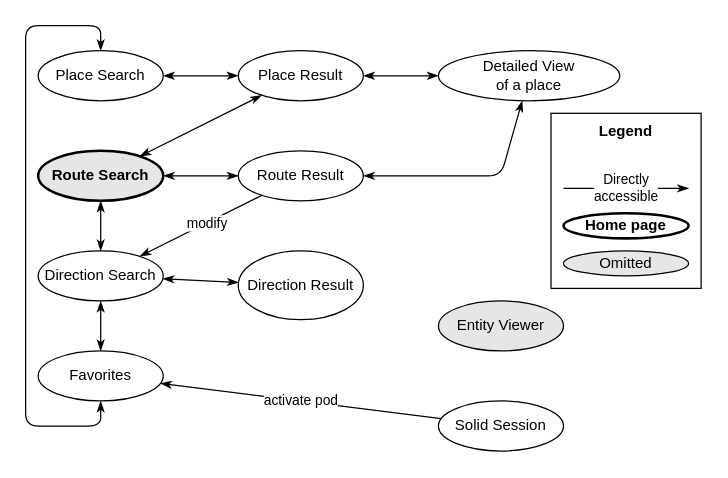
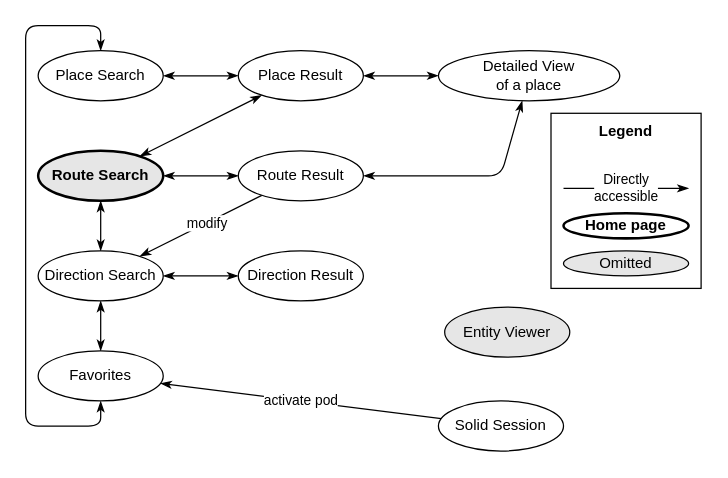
node "Direction Result": size 125x69 -> 125x50
node "Entity Viewer": moved (501, 326) -> (507, 332)
